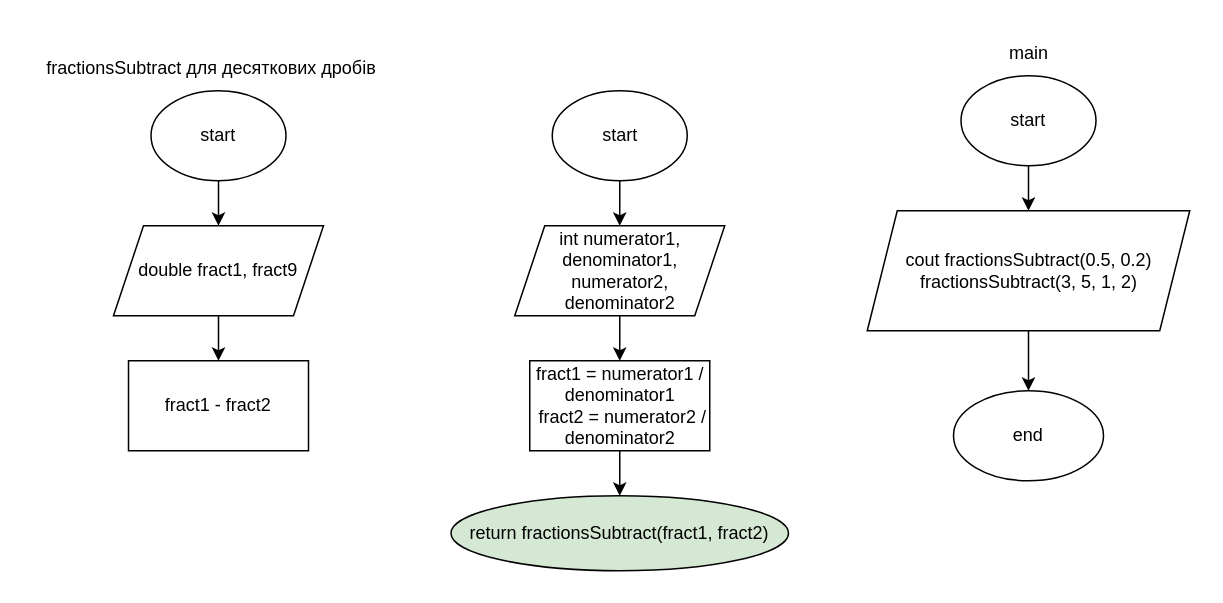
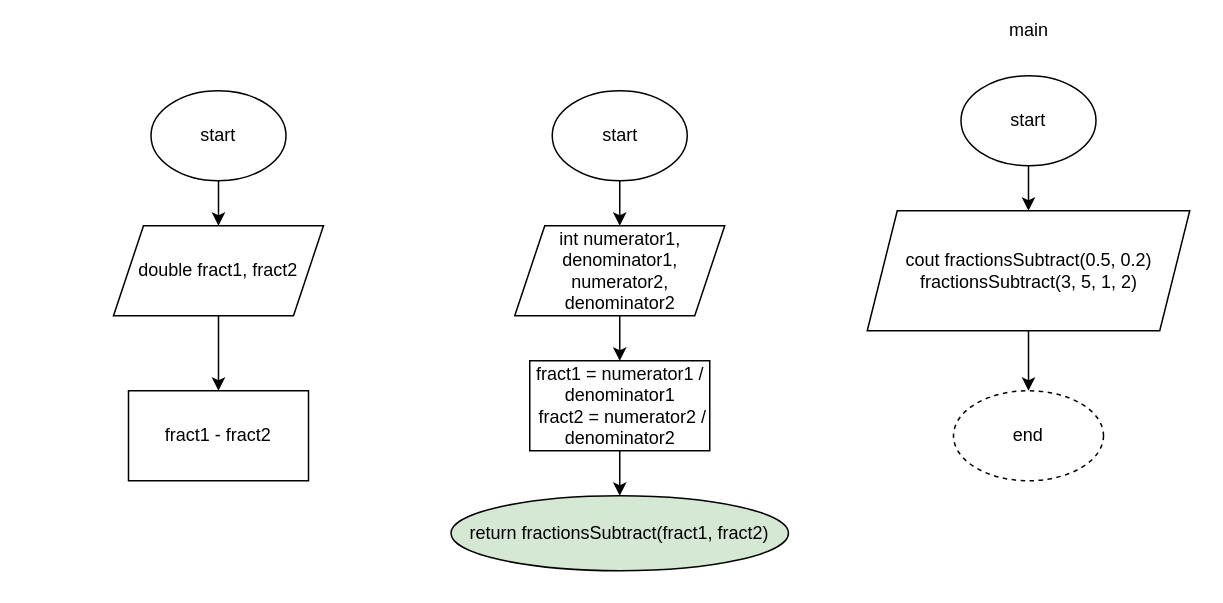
node "main": moved (1028, 53) -> (1028, 31)
node "fractionsSubtract для десяткових дробів": removed
node "double fract1, fract9": label "double fract1, fract9" -> "double fract1, fract2"
node "fract1 - fract2": moved (218, 406) -> (218, 436)
node "end": style solid -> dashed
